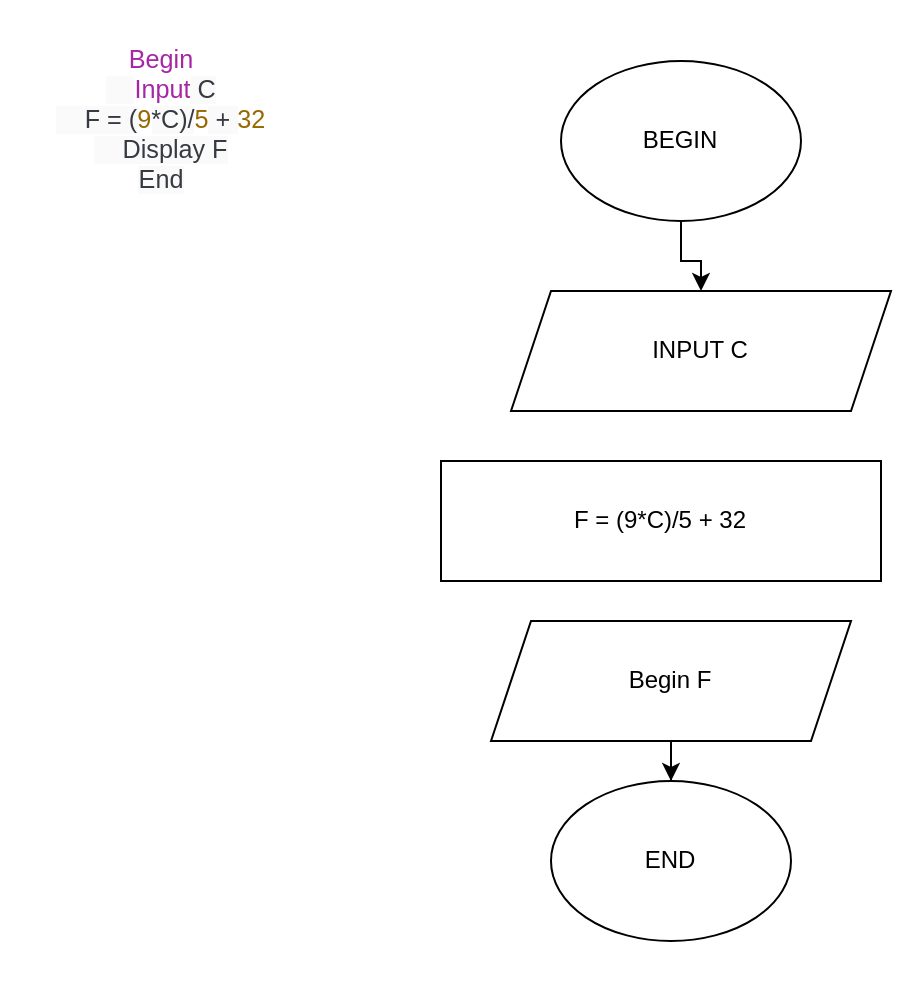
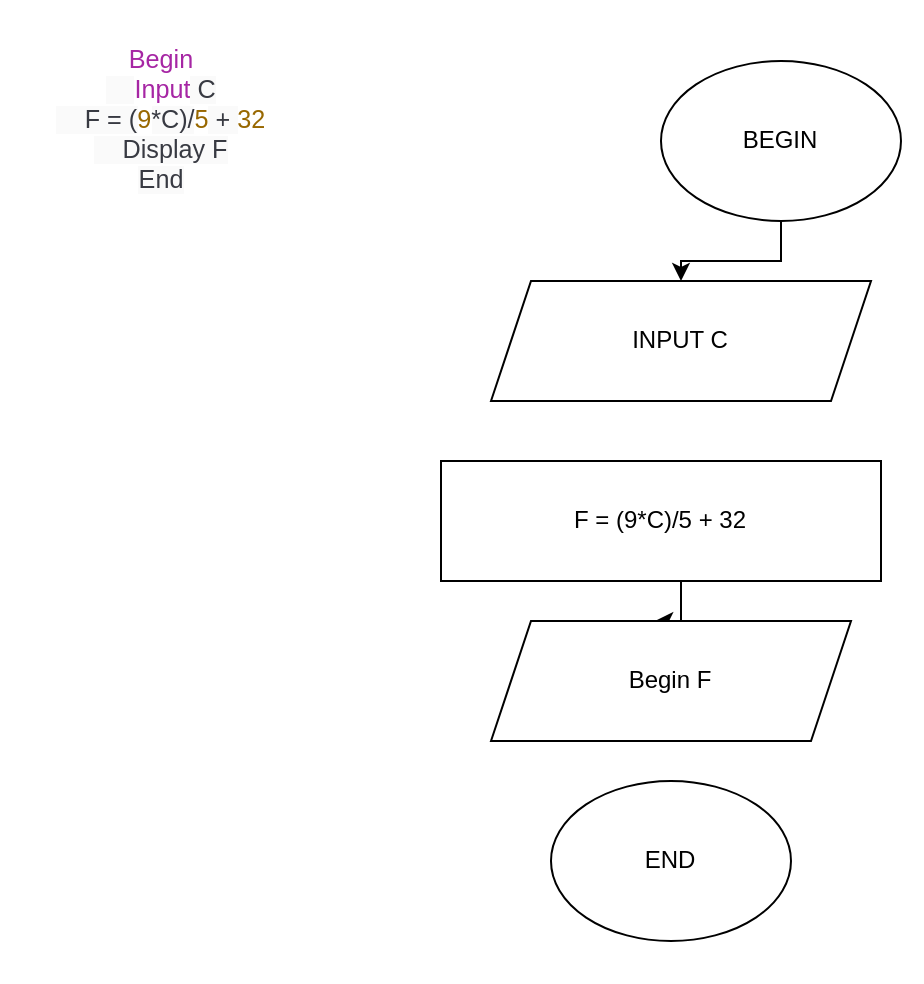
node "BEGIN": moved (681, 141) -> (781, 141)
node "INPUT C": moved (701, 351) -> (681, 341)
edge "F = (9*C)/5 + 32" -> "Begin F": added
edge "Begin F" -> "END": removed
